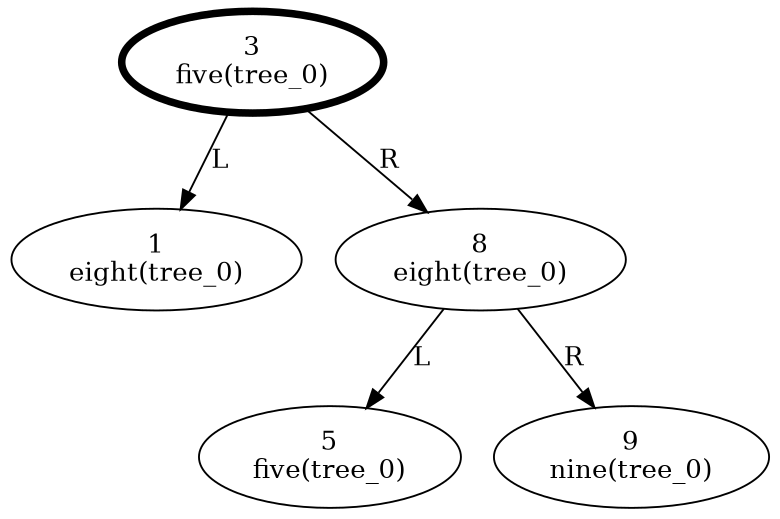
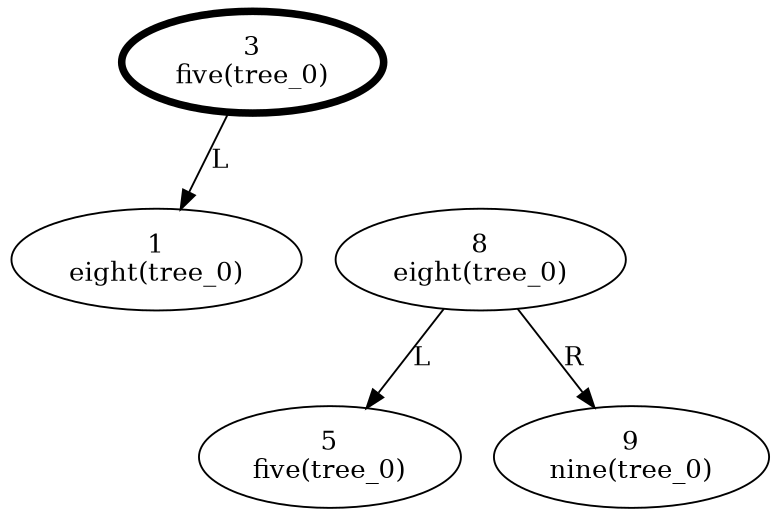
edge "3 five(tree_0)" -> "8 eight(tree_0)": removed, label "R"
